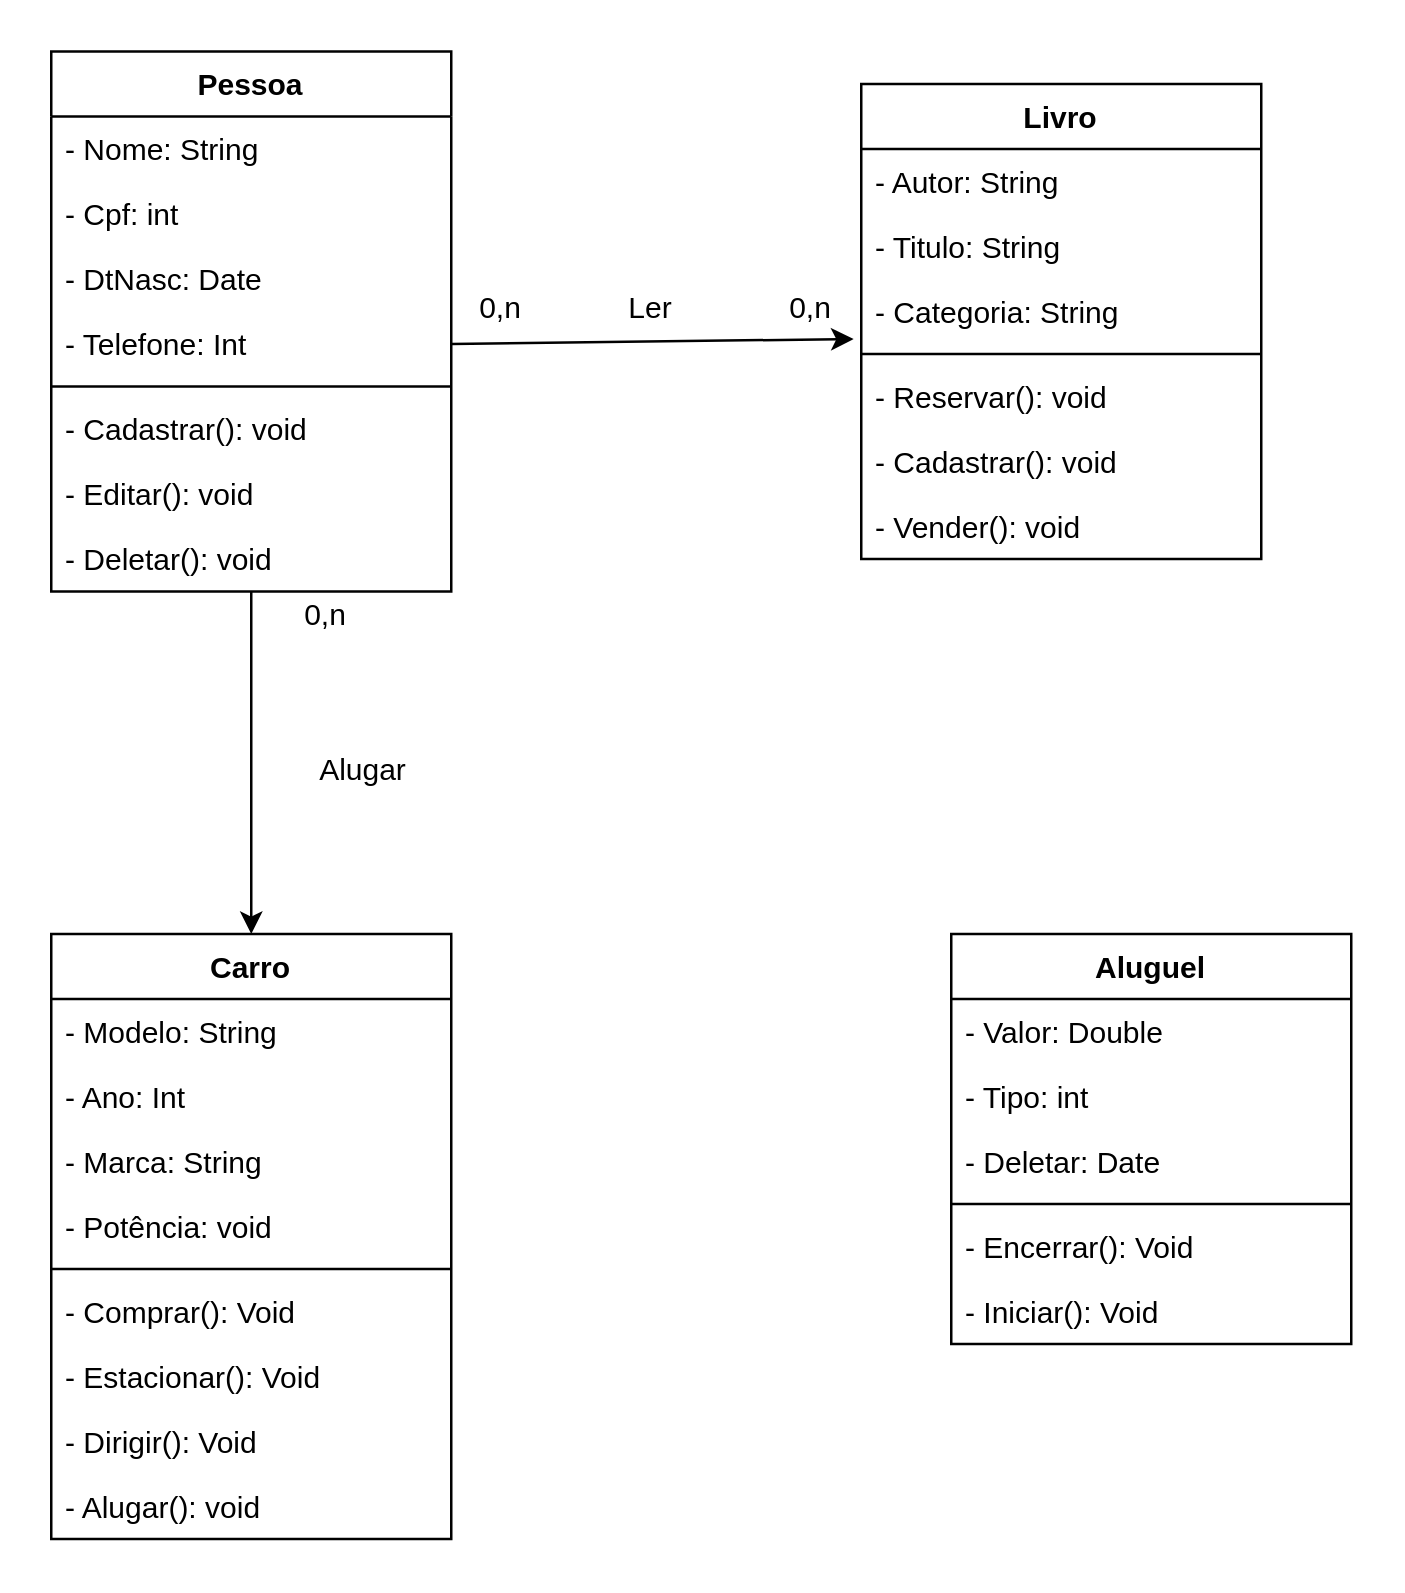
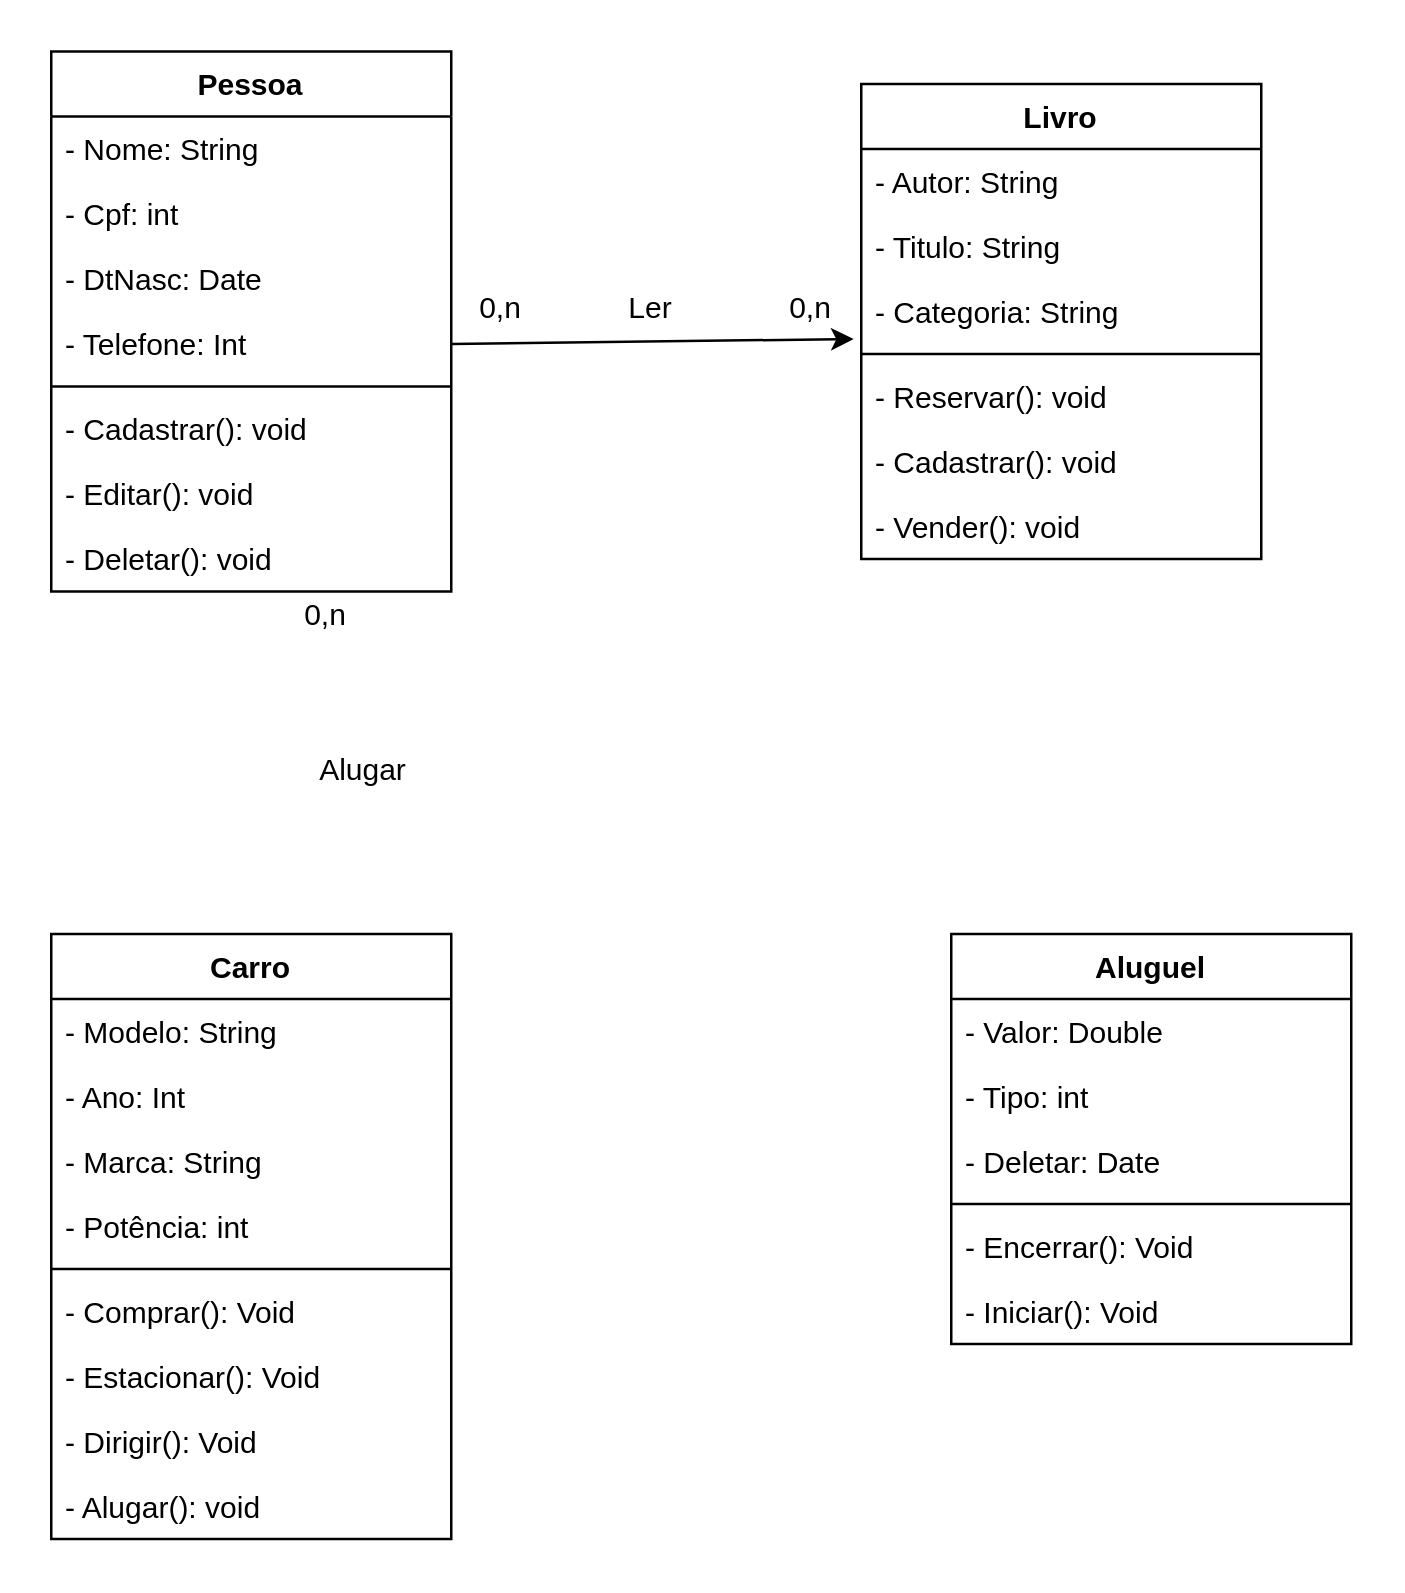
edge "- Deletar(): void" -> "Carro": removed
node "- Potência: void": label "- Potência: void" -> "- Potência: int"
